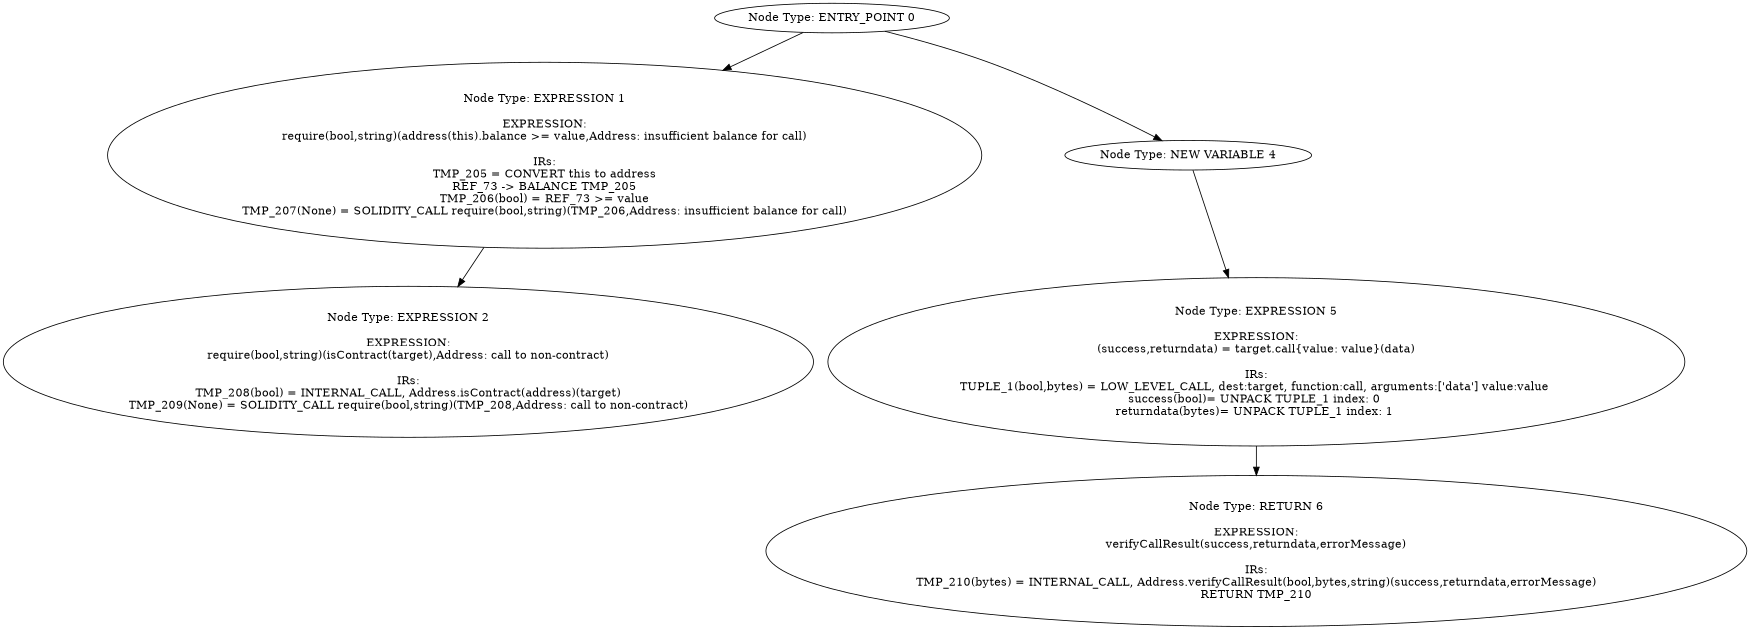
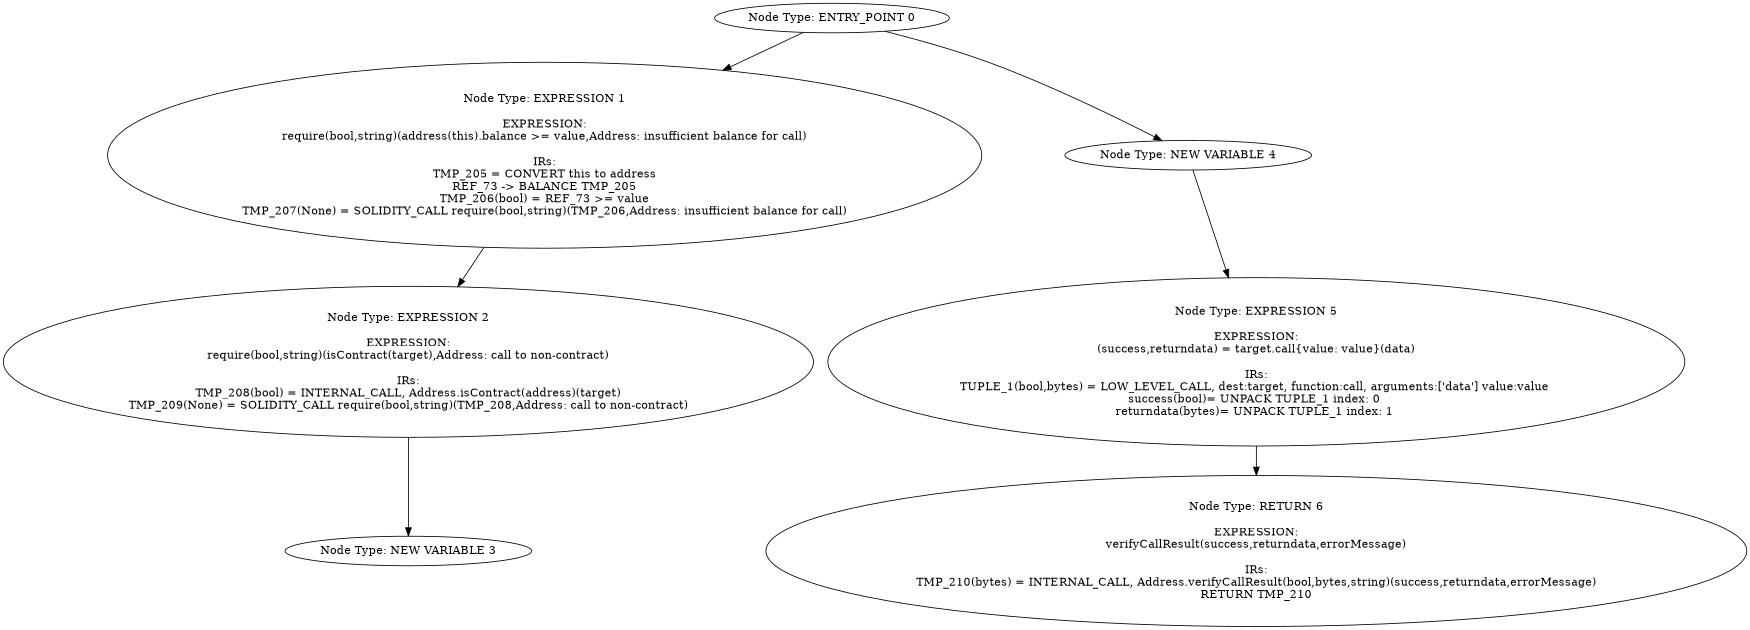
node "Node Type: NEW VARIABLE 3": added
